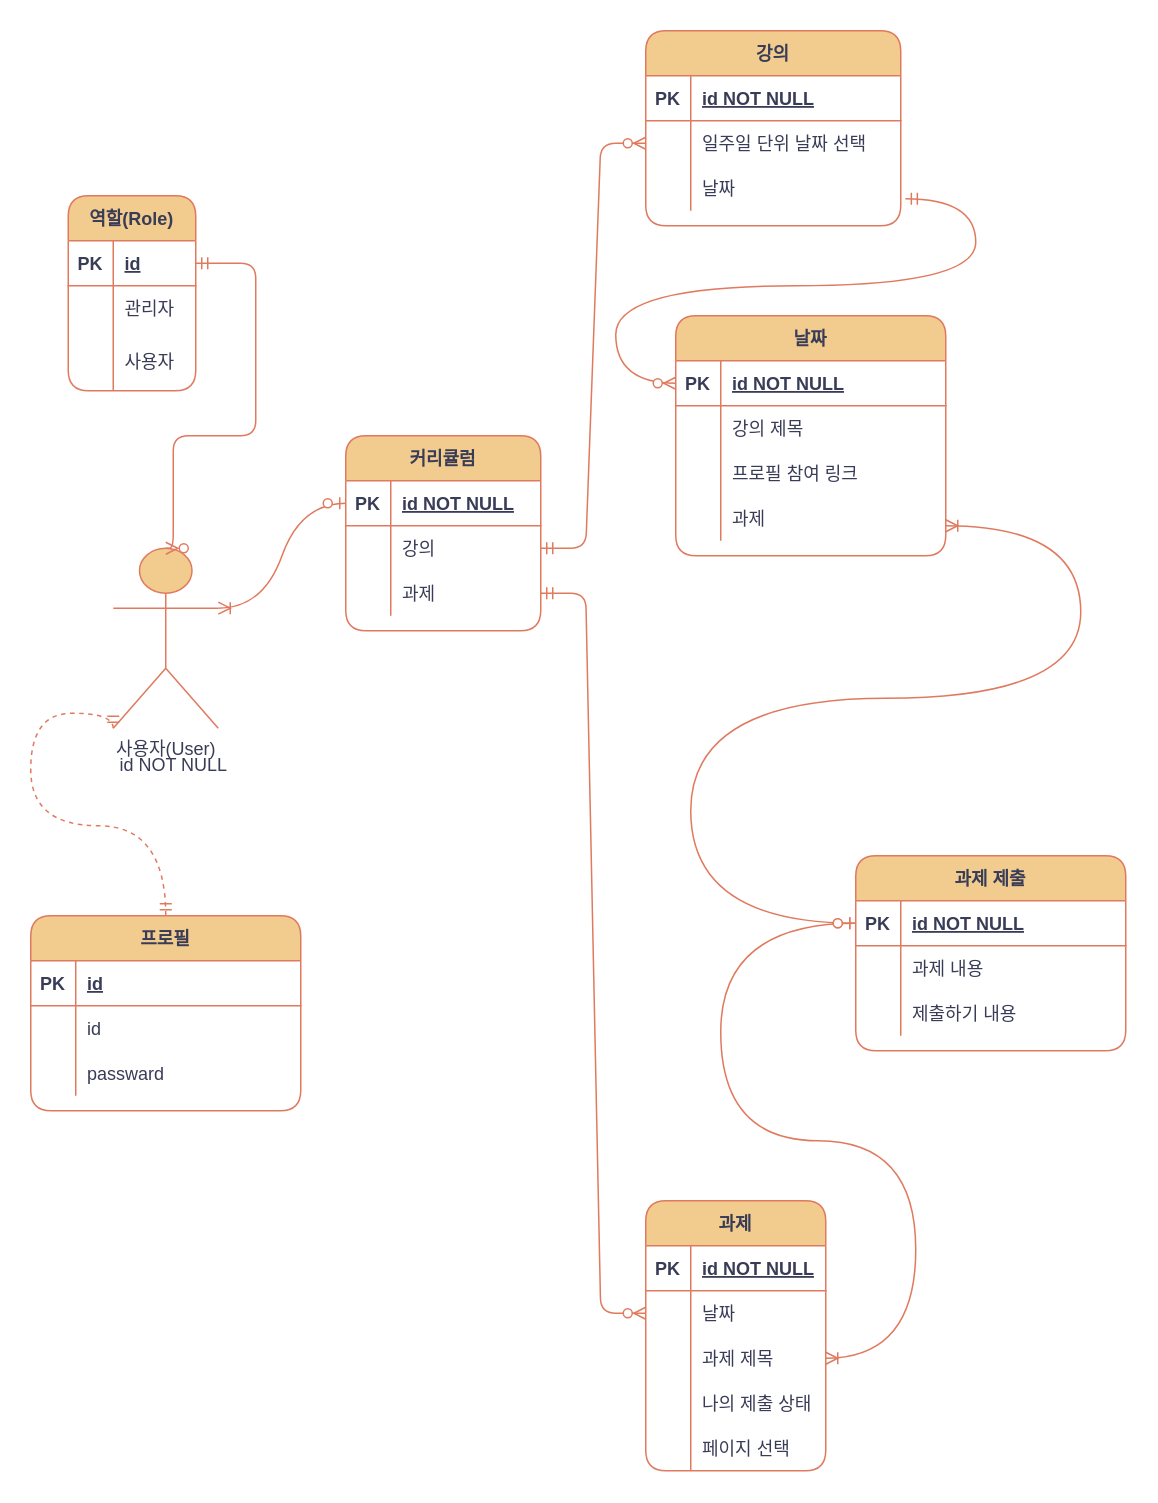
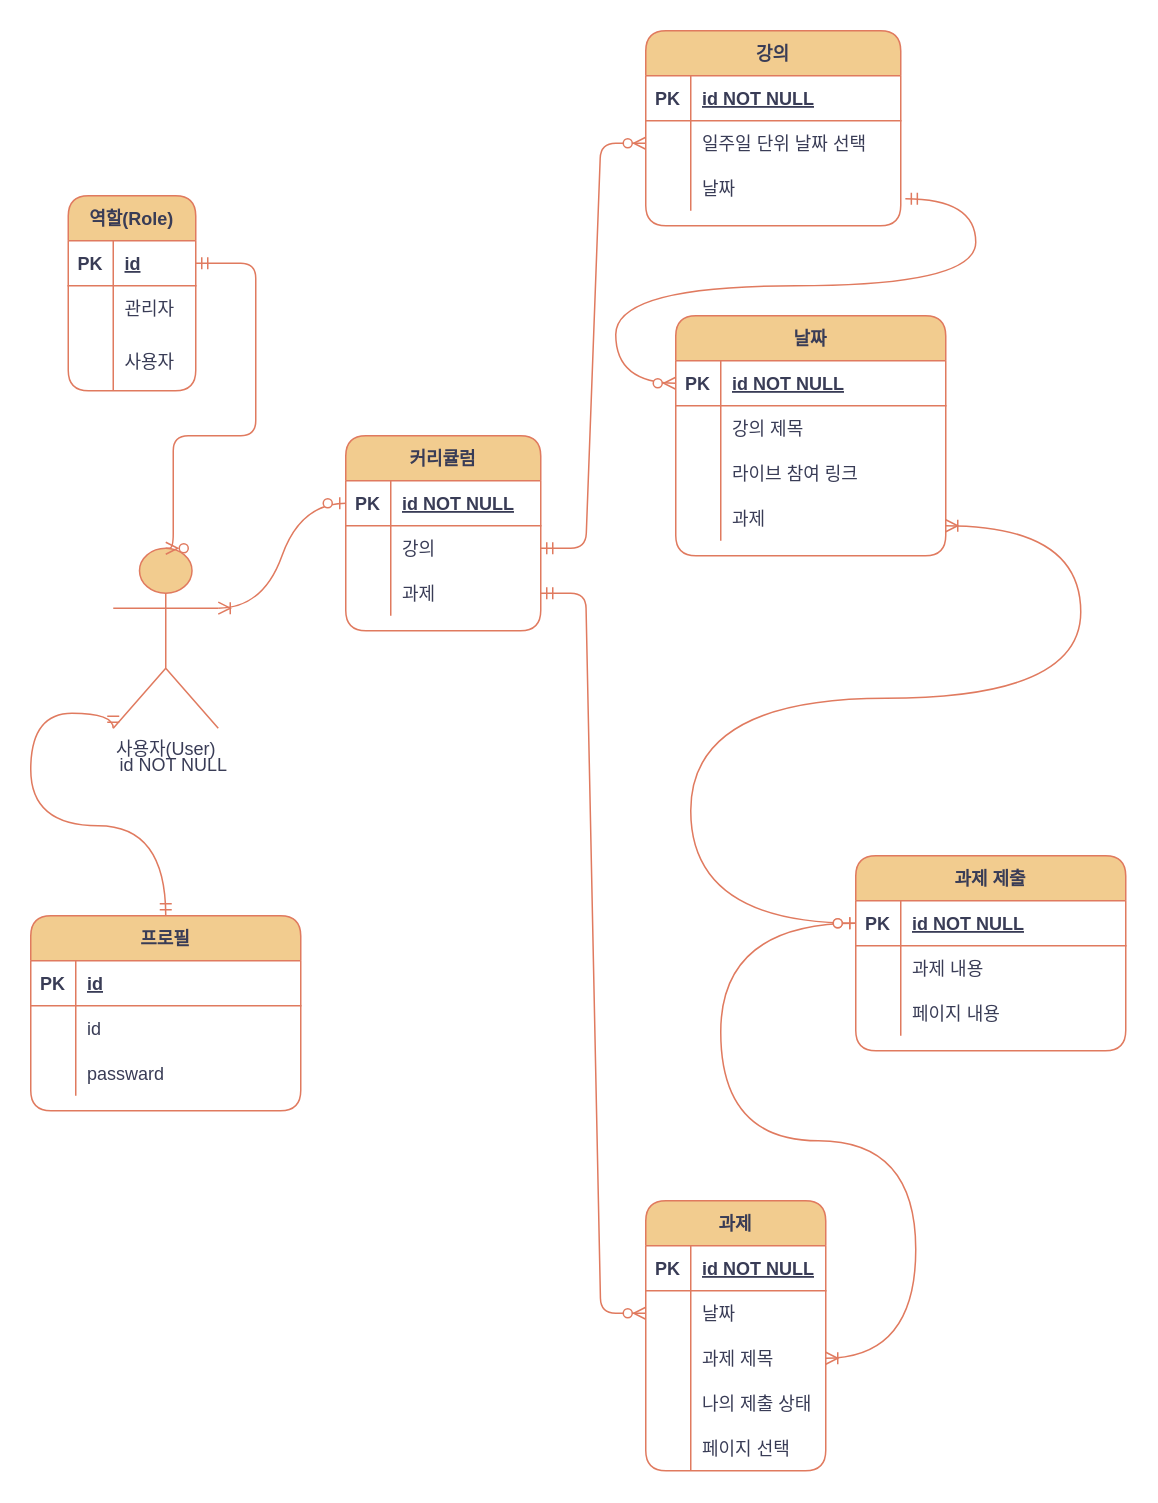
node "프로필 참여 링크": label "프로필 참여 링크" -> "라이브 참여 링크"
edge "사용자(User)" -- "프로필": style dashed -> solid
node "제출하기 내용": label "제출하기 내용" -> "페이지 내용"
